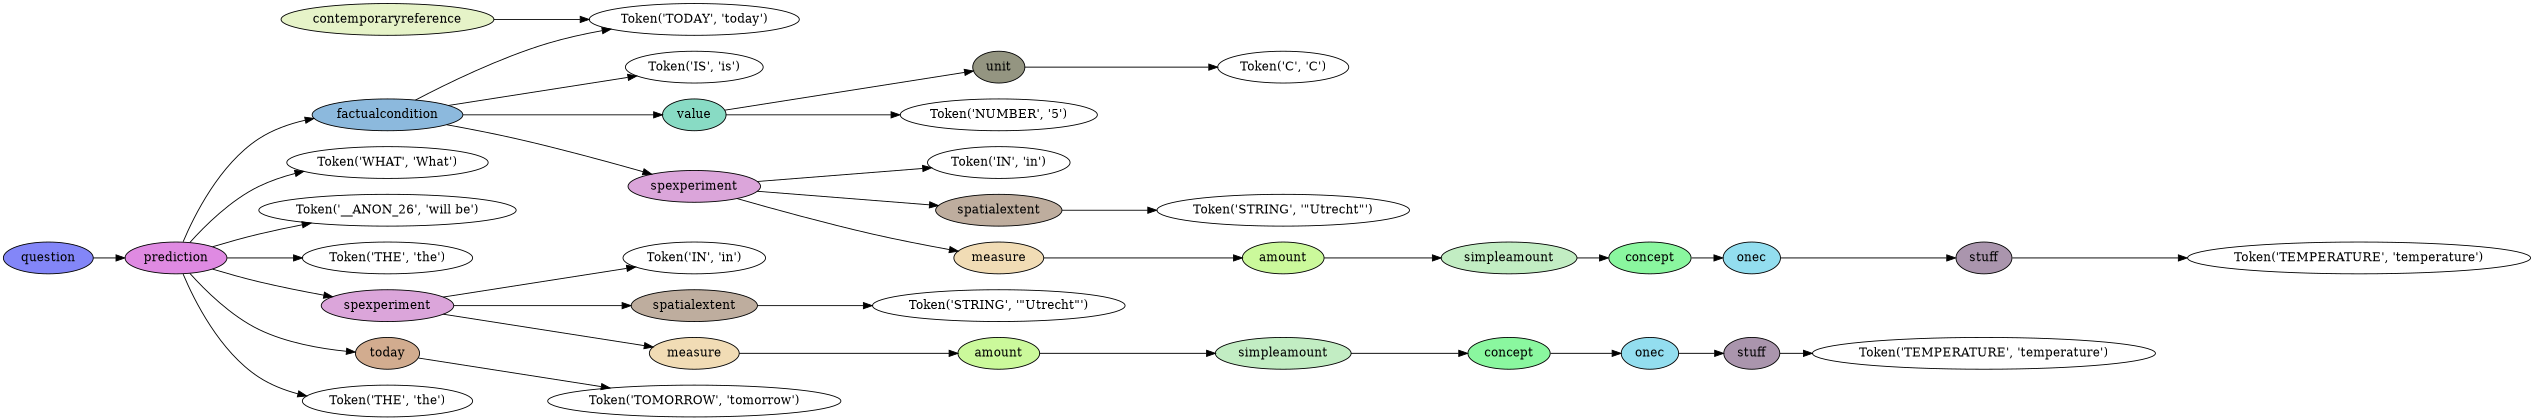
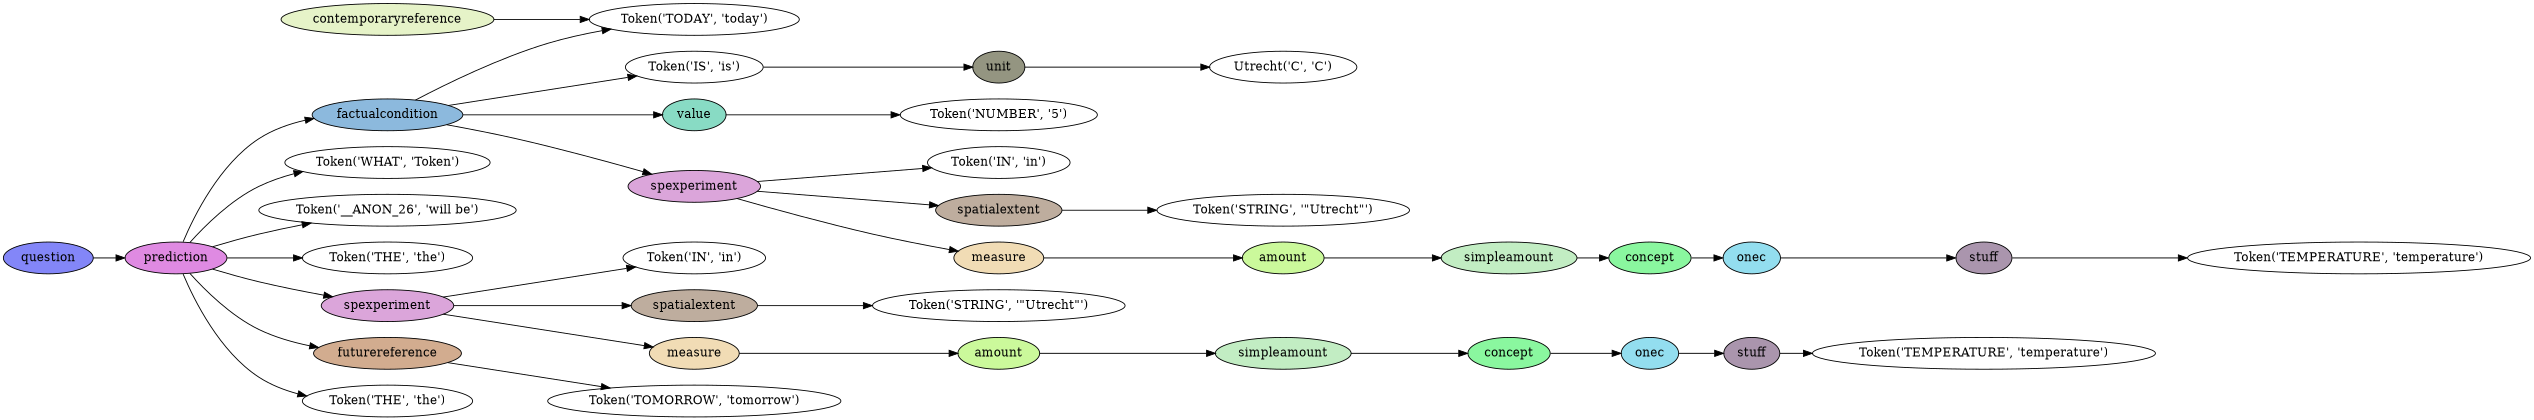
node "Token('C', 'C')": label "Token('C', 'C')" -> "Utrecht('C', 'C')"
edge "value" -> "unit": now "Token('IS', 'is')" -> "unit"
node "Token('WHAT', 'What')": label "Token('WHAT', 'What')" -> "Token('WHAT', 'Token')"
node "today": label "today" -> "futurereference"
